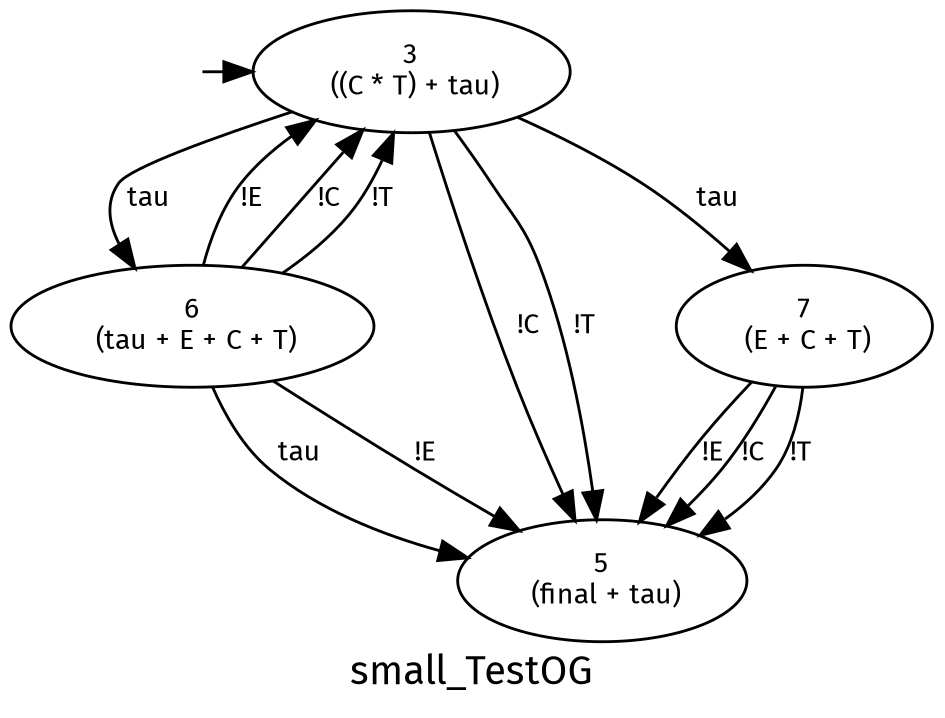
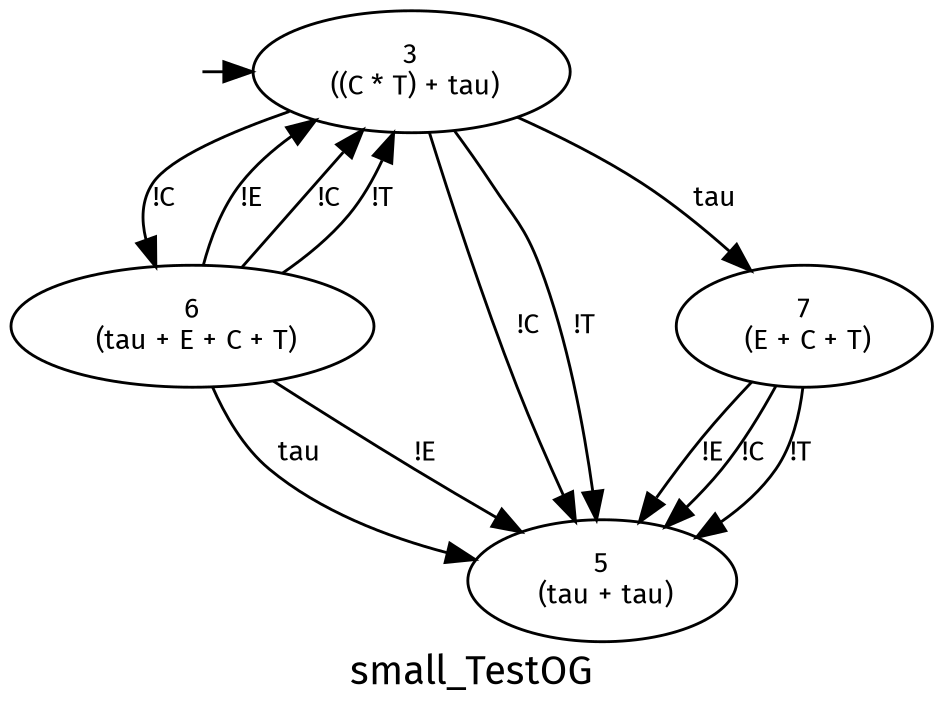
edge "3 ((C * T) + tau)" -> "6 (tau + E + C + T)": label " tau" -> "!C"
node "5 (final + tau)": label "5 (final + tau)" -> "5 (tau + tau)"
